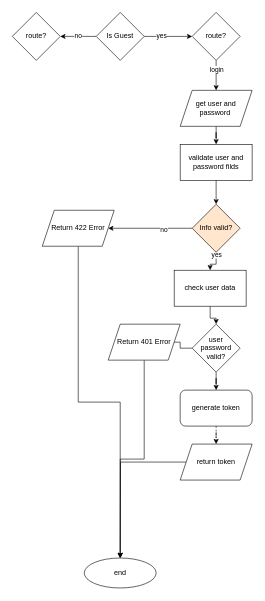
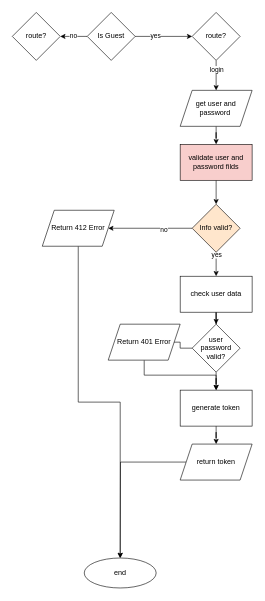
node "Is Guest": moved (120, 36) -> (111, 36)
node "validate user and password filds": fillcolor #ffffff -> #f8cecc
node "Return 422 Error": label "Return 422 Error" -> "Return 412 Error"
node "check user data": moved (210, 288) -> (216, 294)
node "generate token": shape rounded rectangle -> rectangle
edge "Return 401 Error" -> "end": now "Return 401 Error" -> "generate token"
edge "generate token" -> "return token": style dashed -> solid
